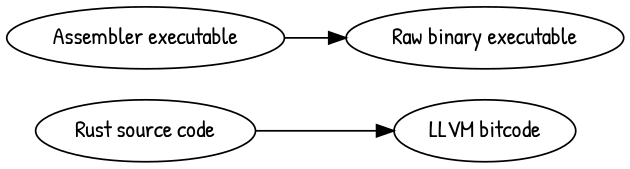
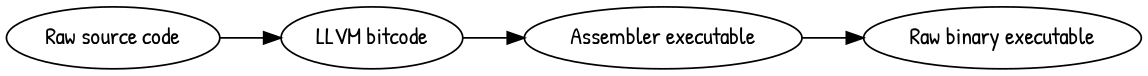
edge "LLVM bitcode" -> "Assembler executable": added
node "Rust source code": label "Rust source code" -> "Raw source code"
